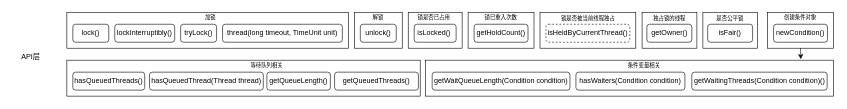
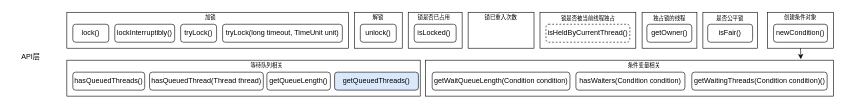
node "thread(long timeout, TimeUnit unit)": label "thread(long timeout, TimeUnit unit)" -> "tryLock(long timeout, TimeUnit unit)"
node "getHoldCount()": removed
node "getQueuedThreads()": fillcolor #ffffff -> #dae8fc
